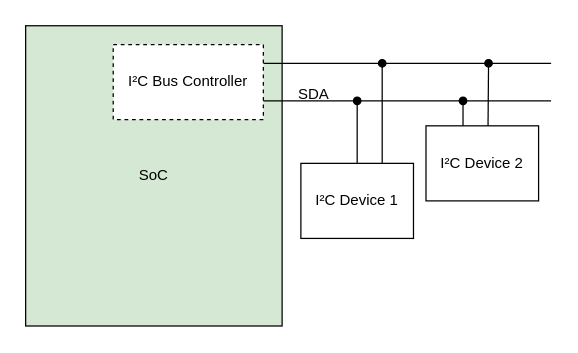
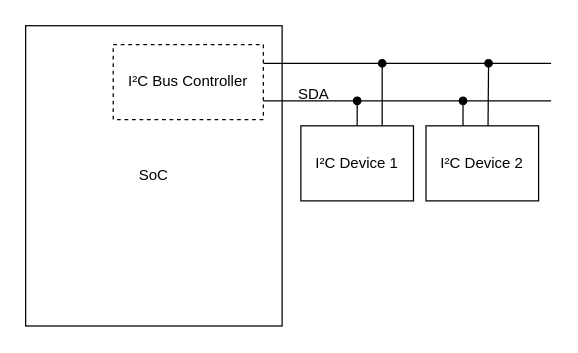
node "SoC": fillcolor #d5e8d4 -> #ffffff
node "I²C Device 1": moved (357, 201) -> (357, 163)
